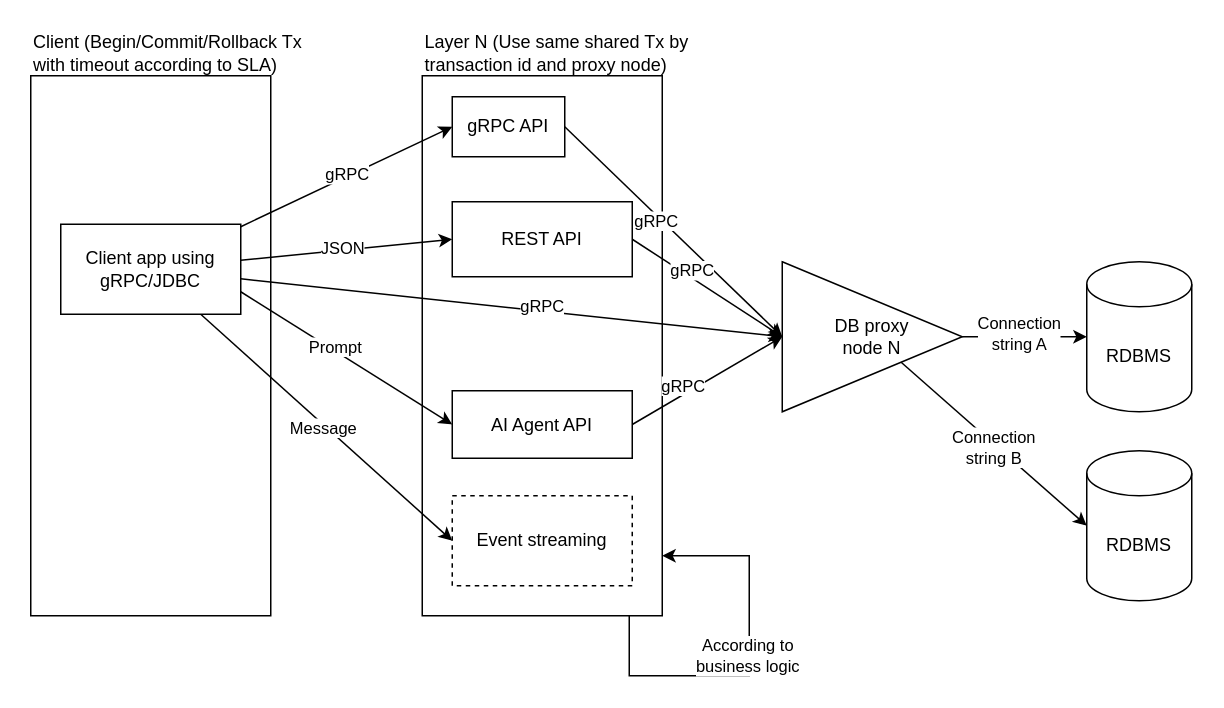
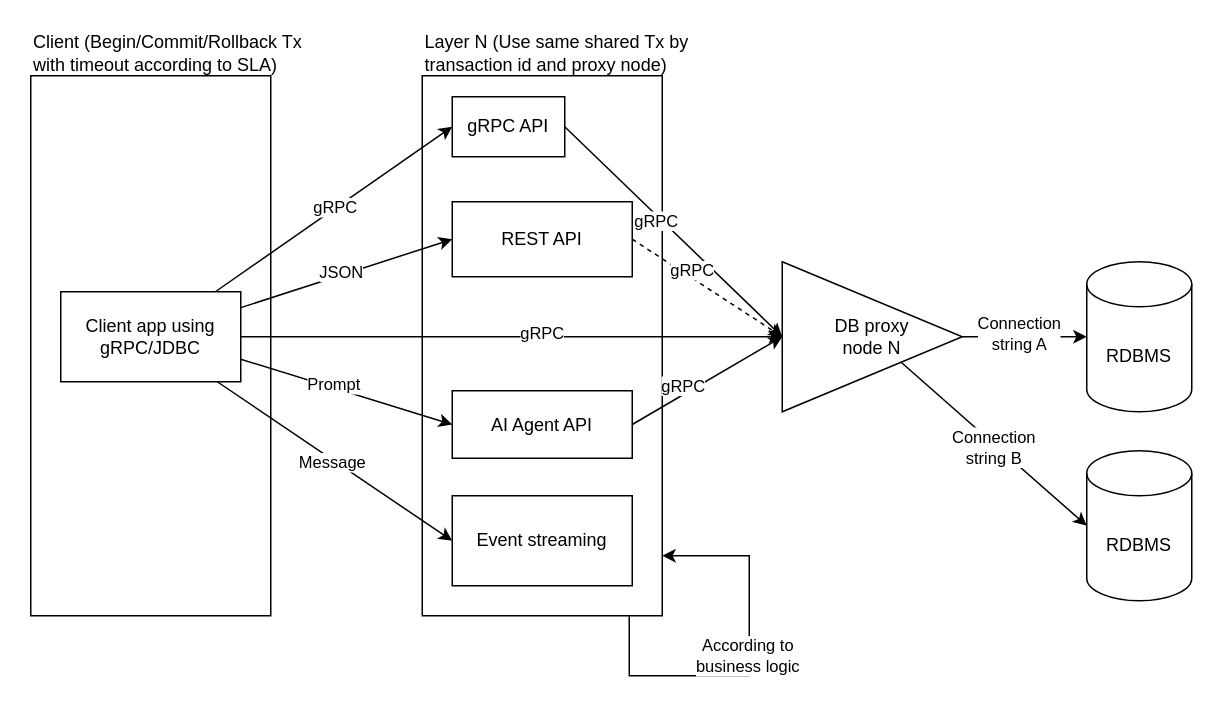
node "Client app using gRPC/JDBC": moved (151, 269) -> (151, 337)
edge "REST API" -> "DB proxy node N": style solid -> dashed
node "Event streaming": style dashed -> solid
